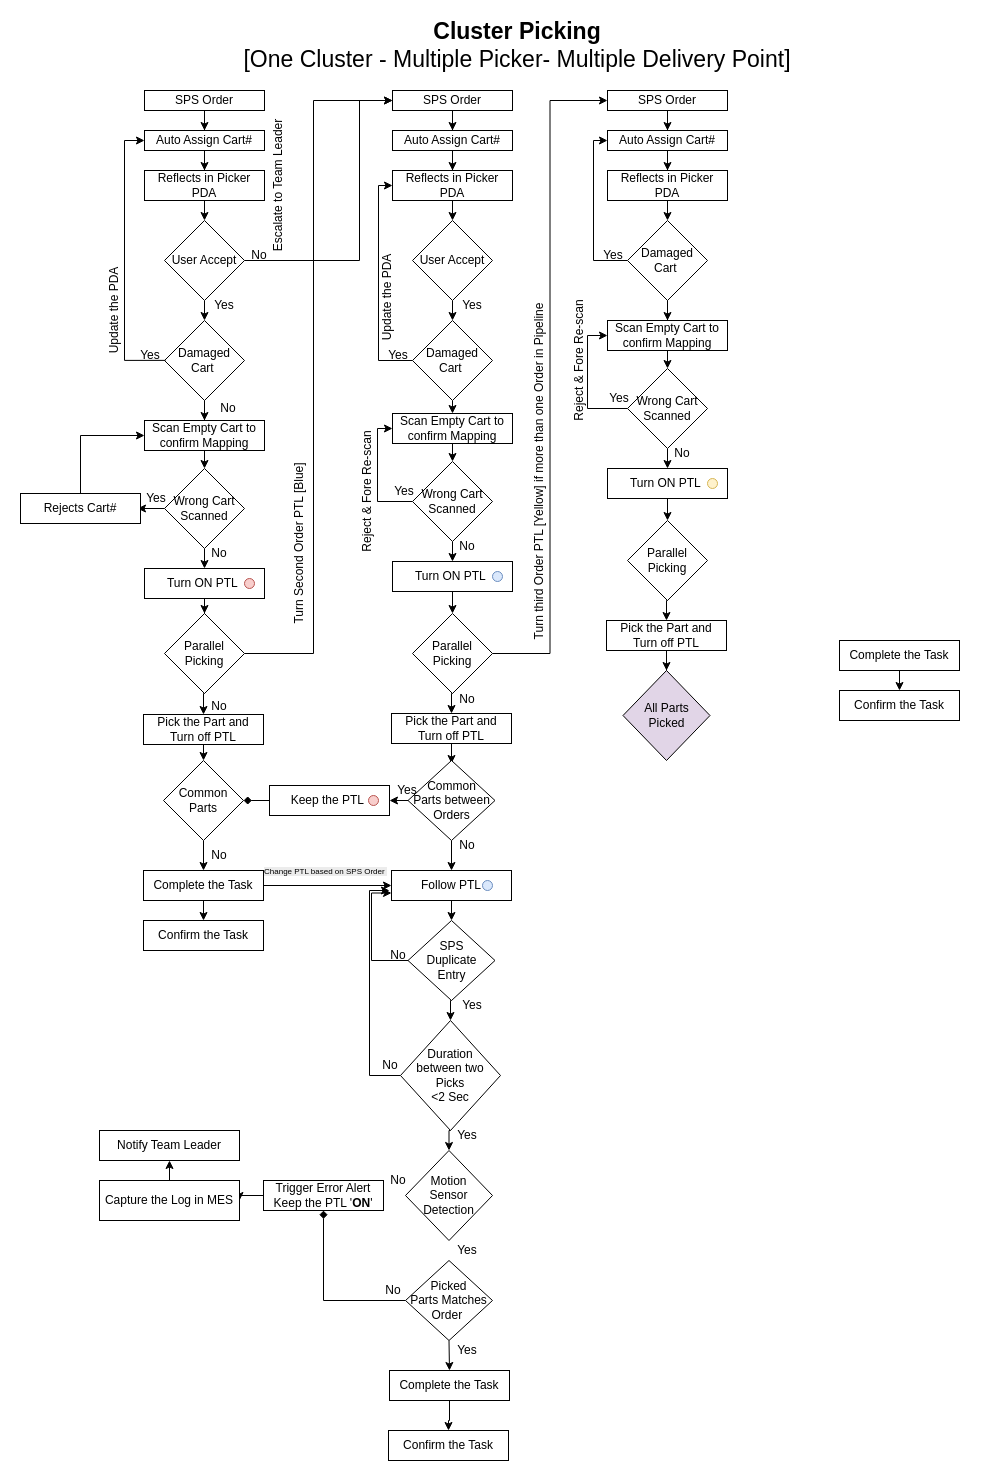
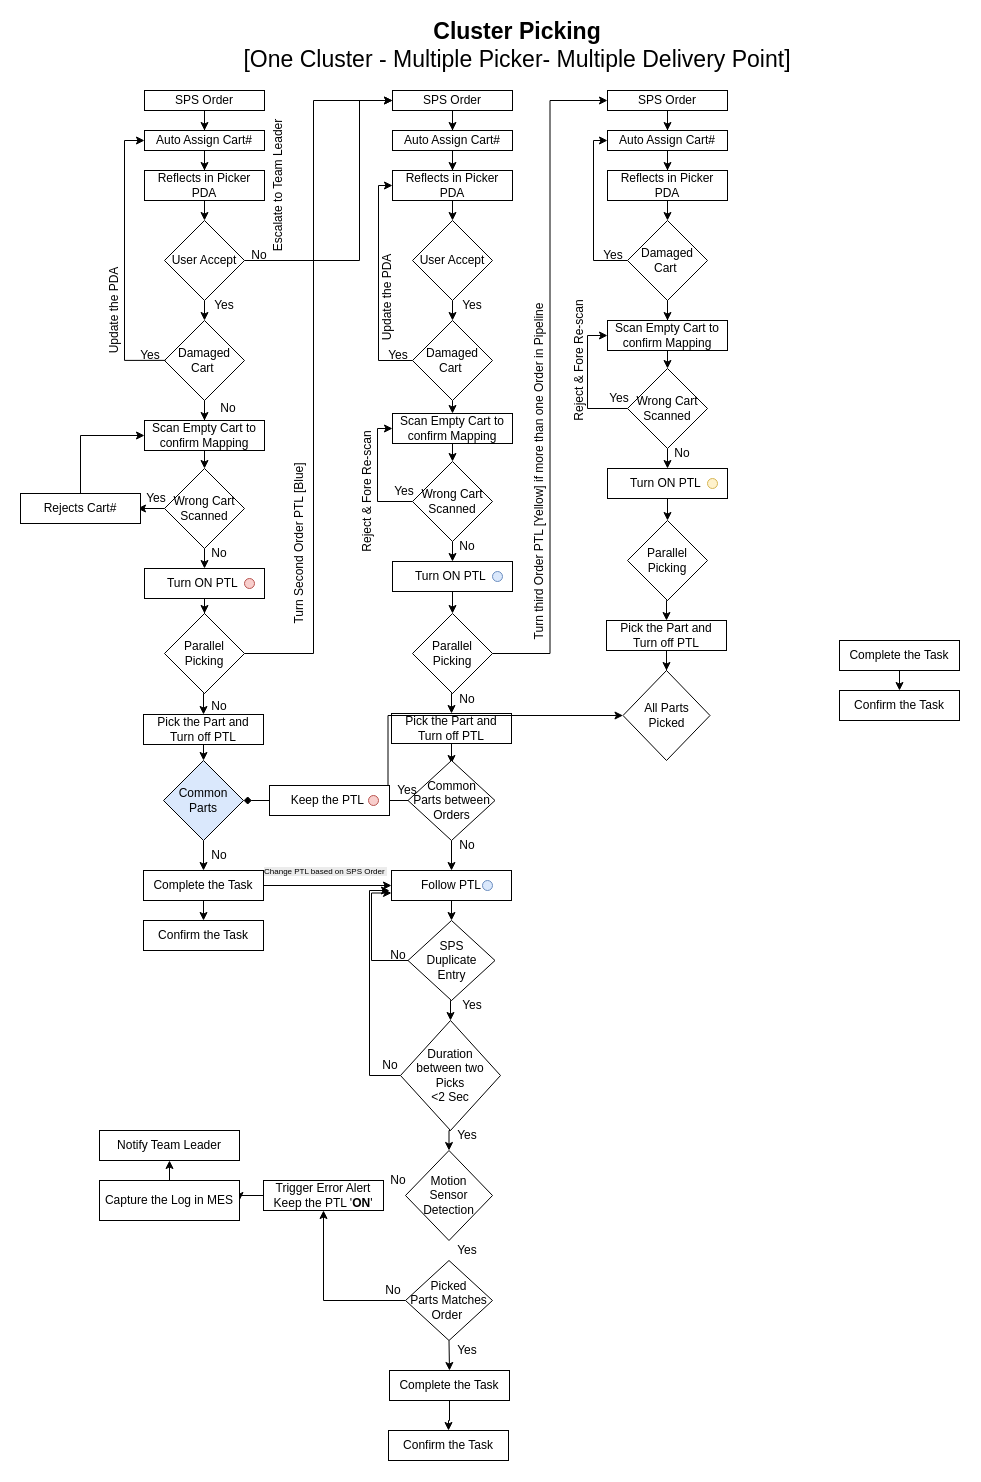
node "All Parts Picked": fillcolor #e1d5e7 -> #ffffff
node "Common Parts": fillcolor #ffffff -> #dae8fc
edge "Common Parts between Orders" -> "Keep the PTL": now "Common Parts between Orders" -> "All Parts Picked"
edge "Picked Parts Matches Order" -> "Trigger Error Alert Keep the PTL 'ON'": arrowhead diamond -> classic
